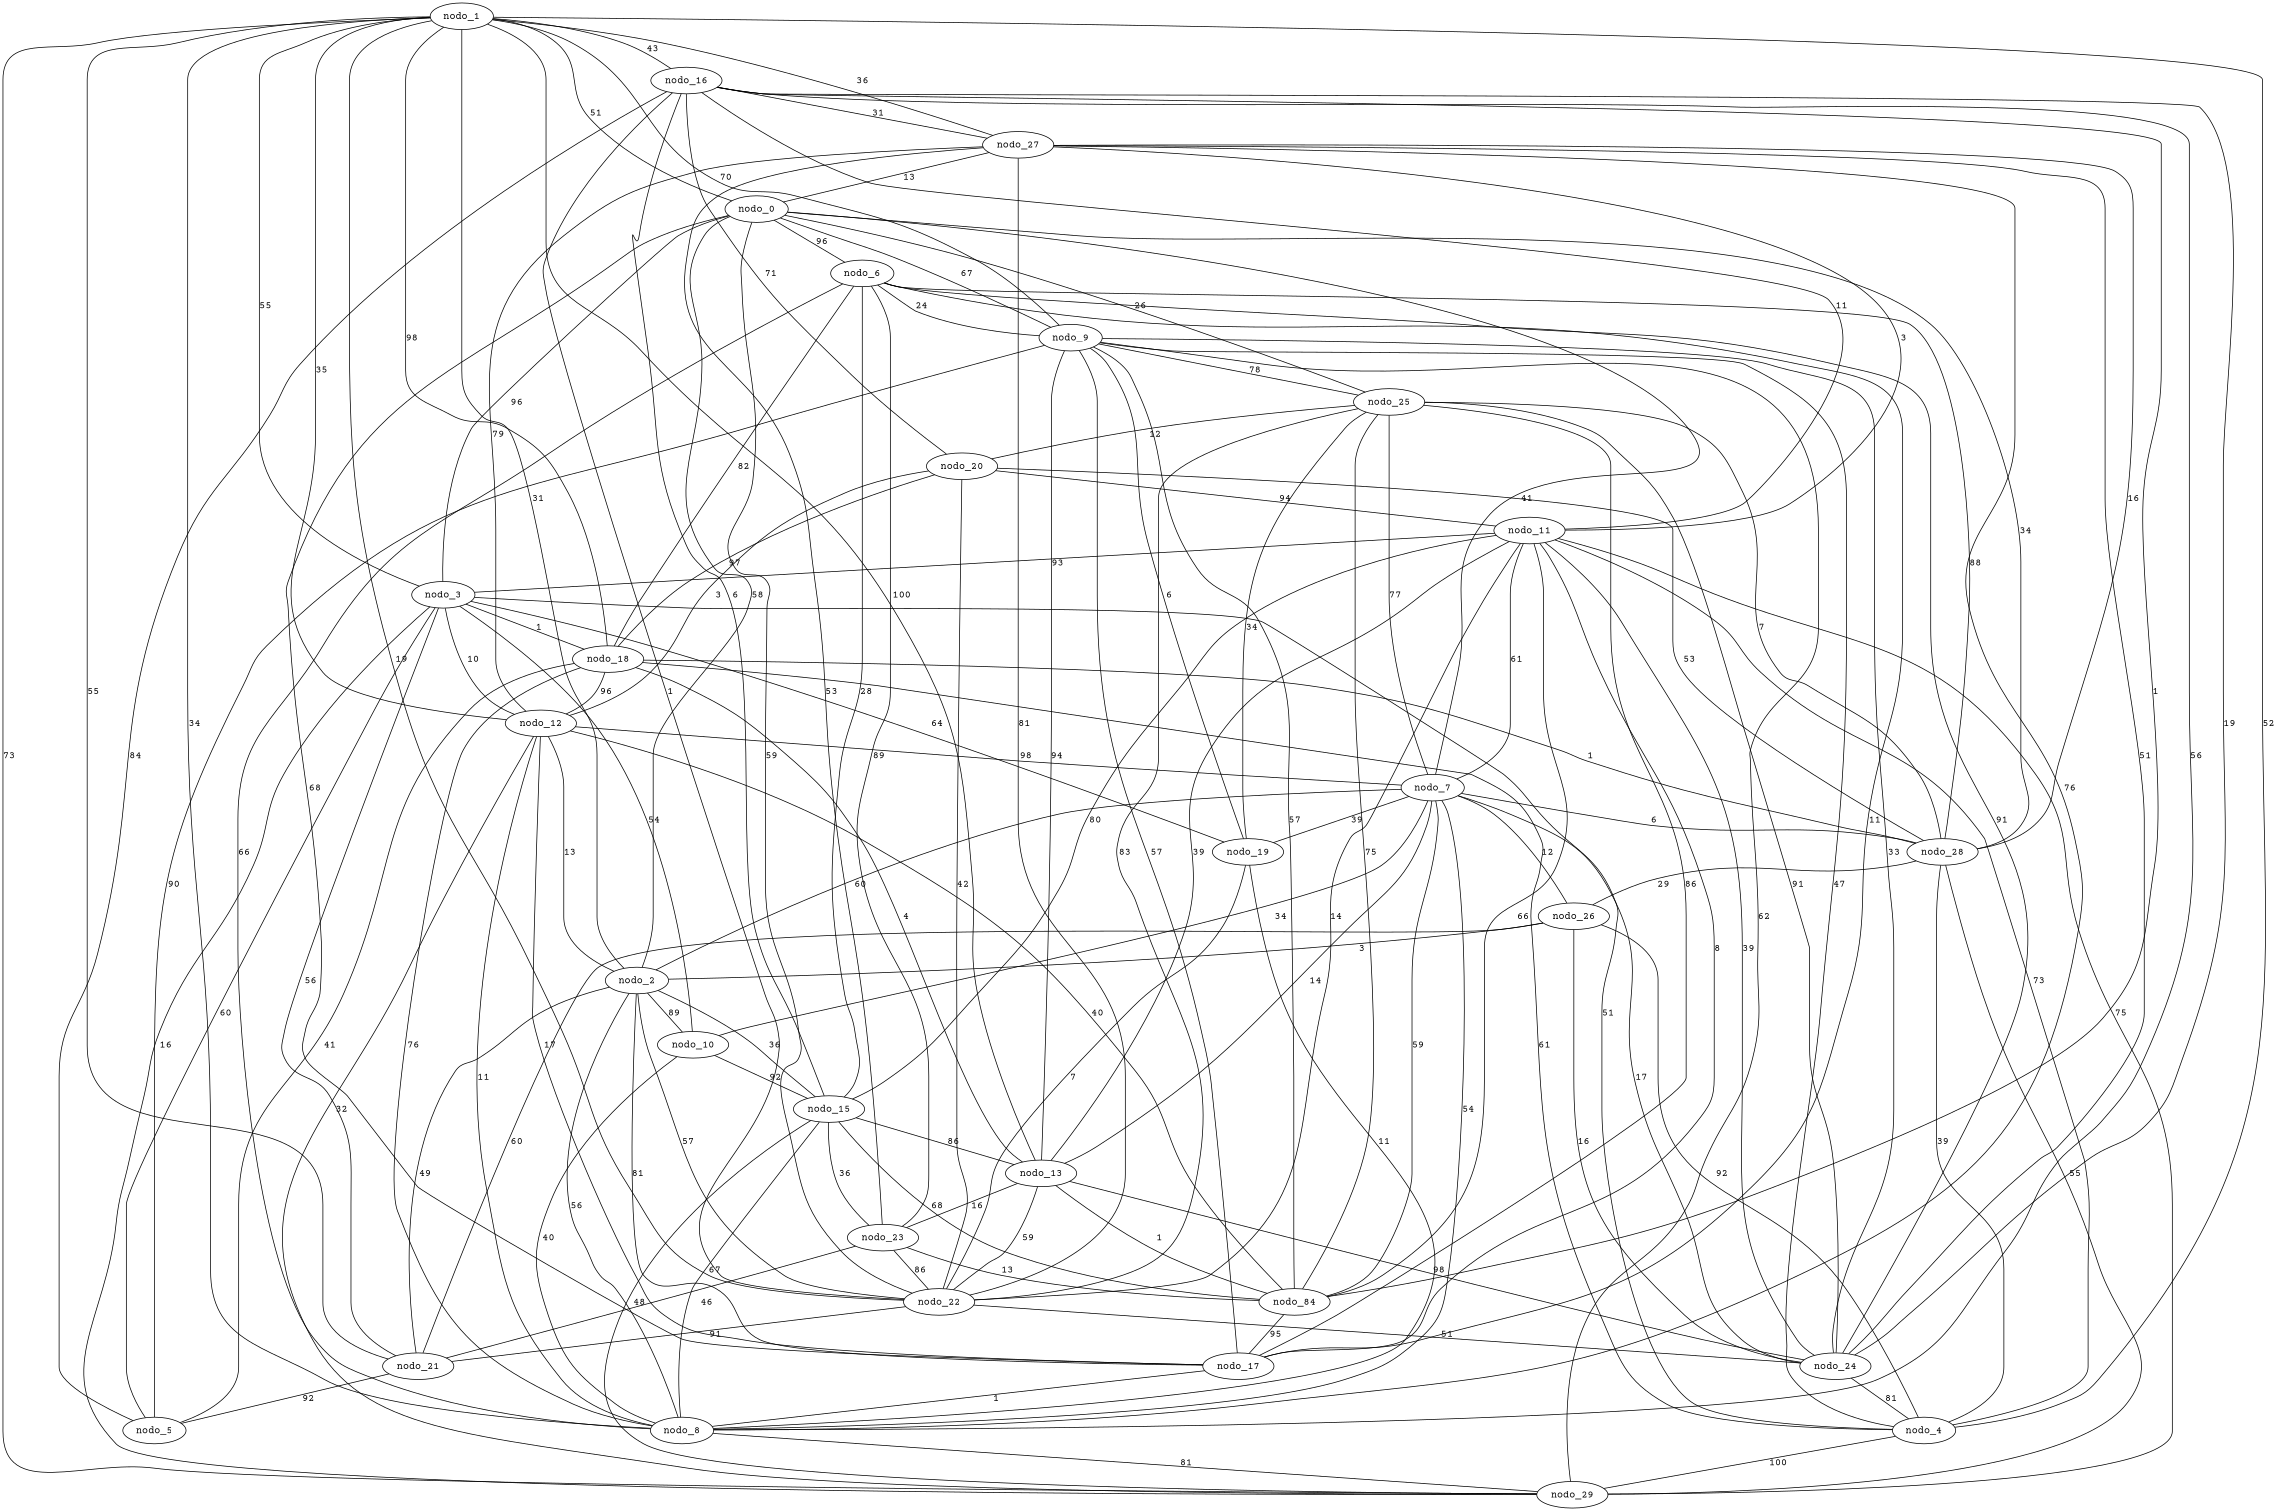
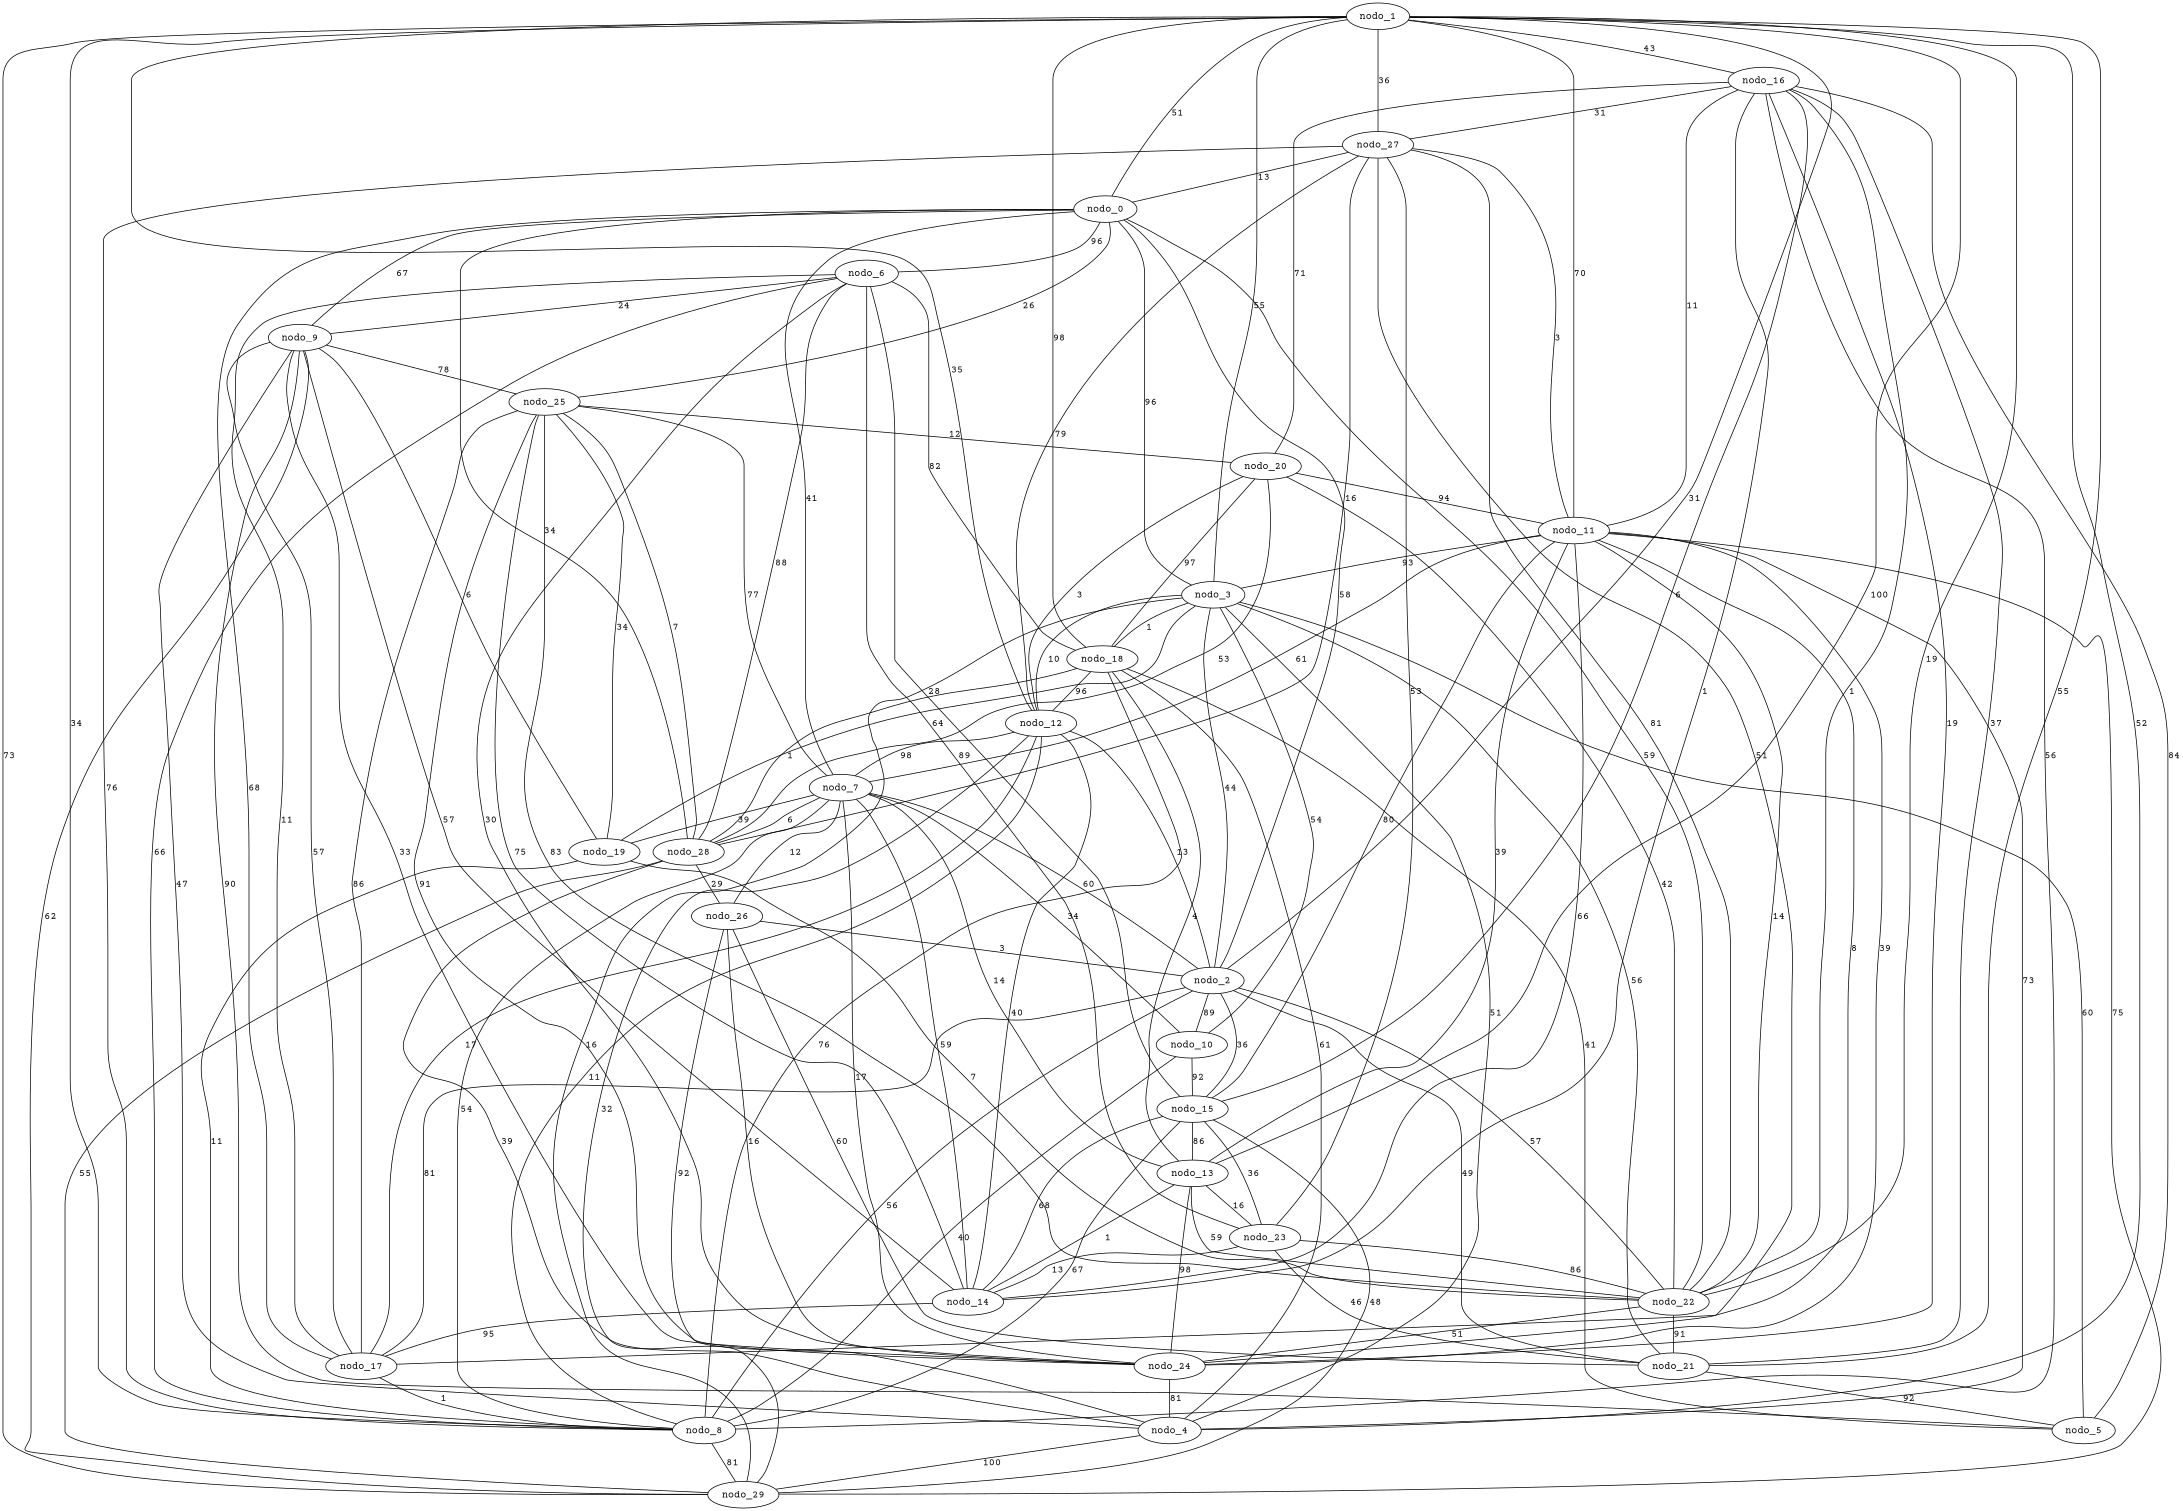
edge "nodo_1" -- "nodo_9": now "nodo_1" -- "nodo_11"
edge "nodo_9" -- "nodo_13": removed, label "94"
edge "nodo_3" -- "nodo_2": added, label "44"
edge "nodo_16" -- "nodo_21": added, label "37"
edge "nodo_6" -- "nodo_24": label "91" -> "30"
node "nodo_84": label "nodo_84" -> "nodo_14"
